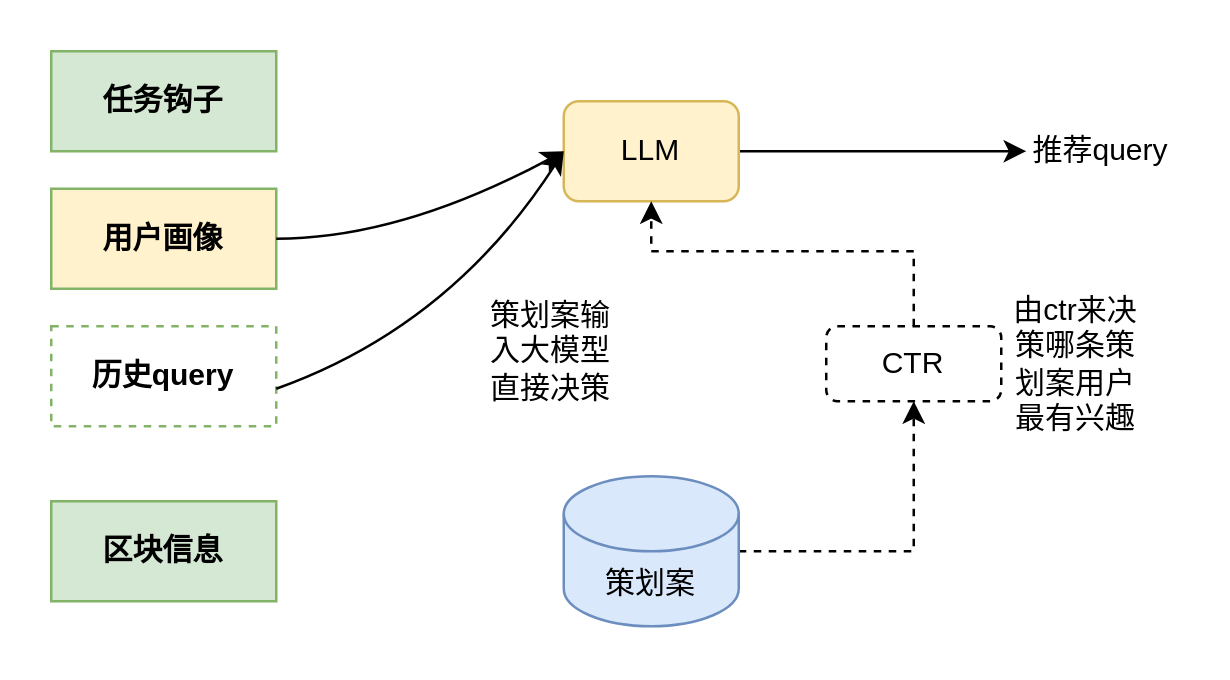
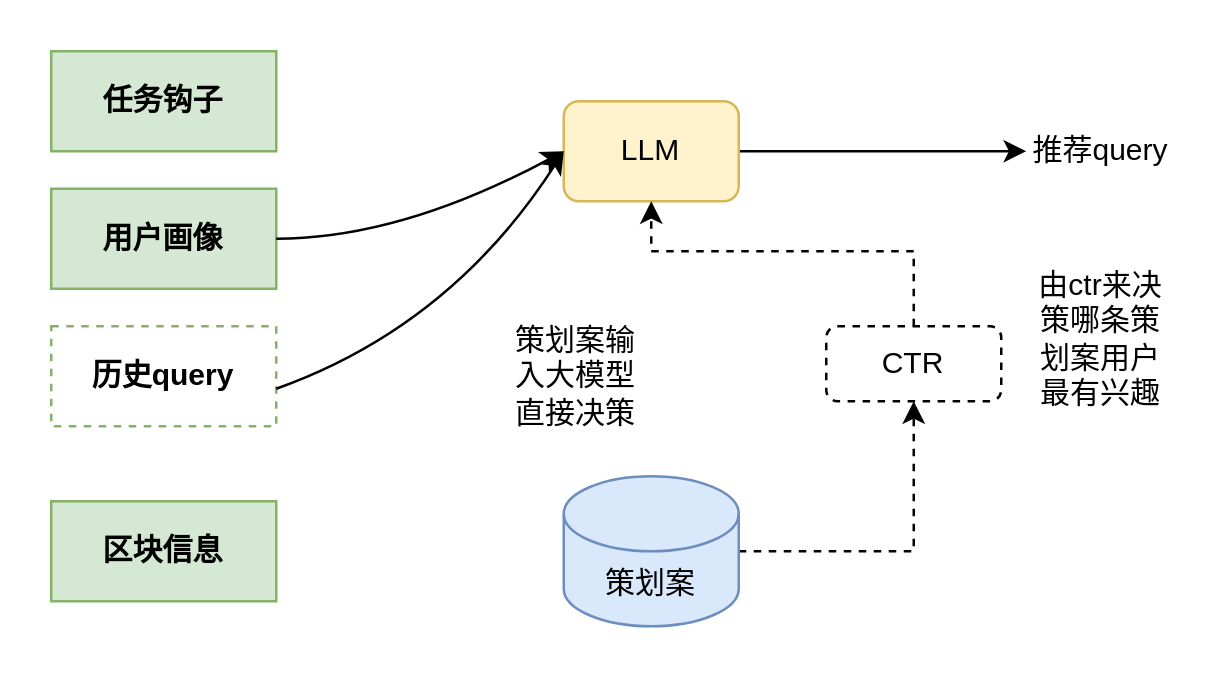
node "用户画像": fillcolor #fff2cc -> #d5e8d4
node "策划案输入大模型直接决策": moved (551, 351) -> (576, 376)
node "由ctr来决策哪条策划案用户最有兴趣": moved (1076, 364) -> (1101, 339)
